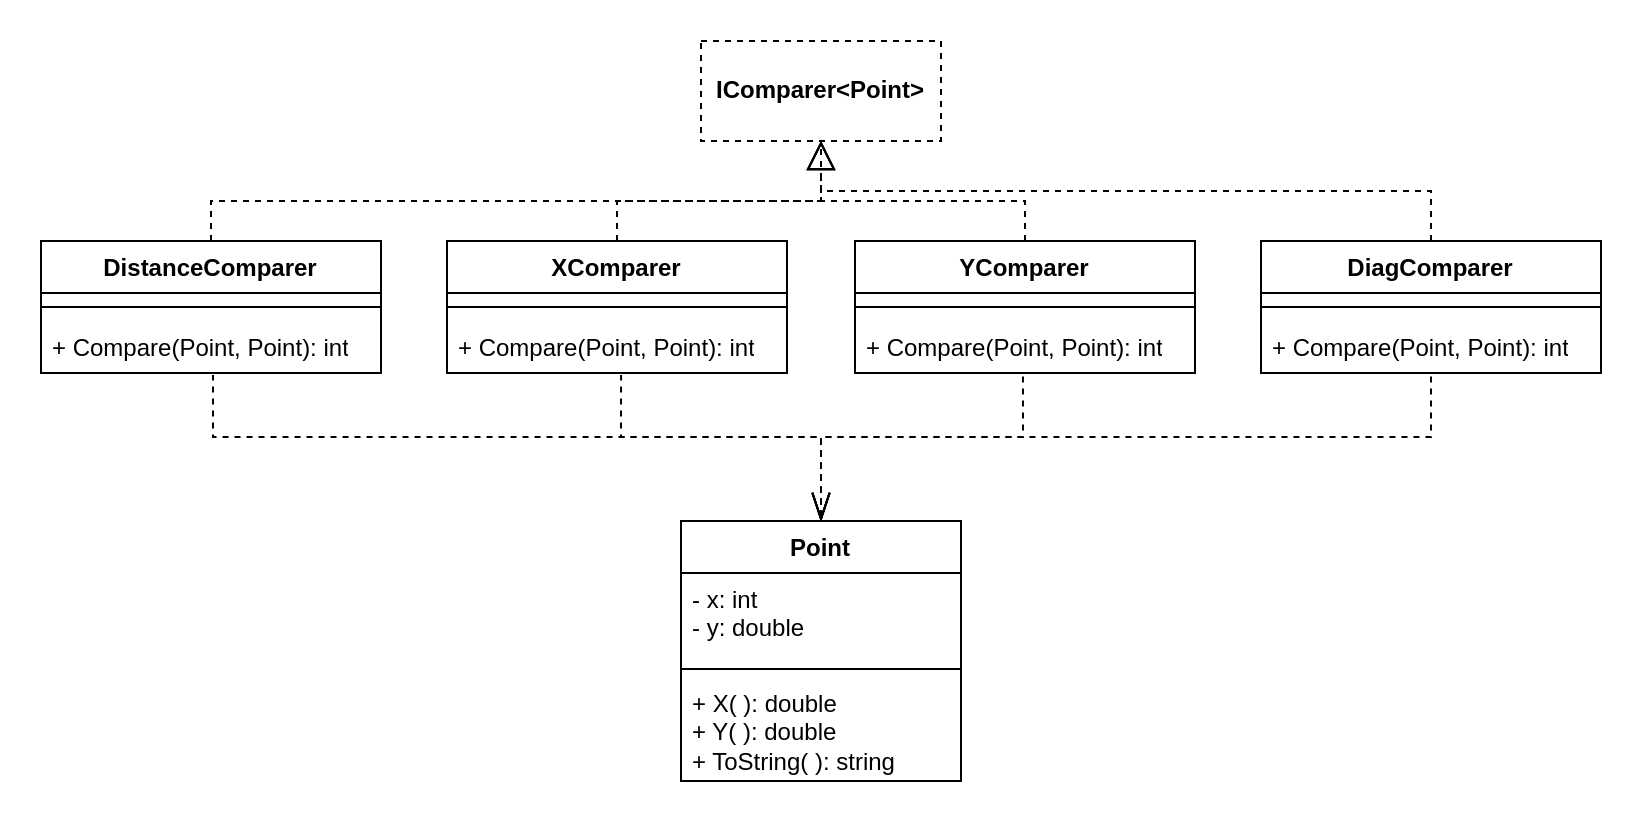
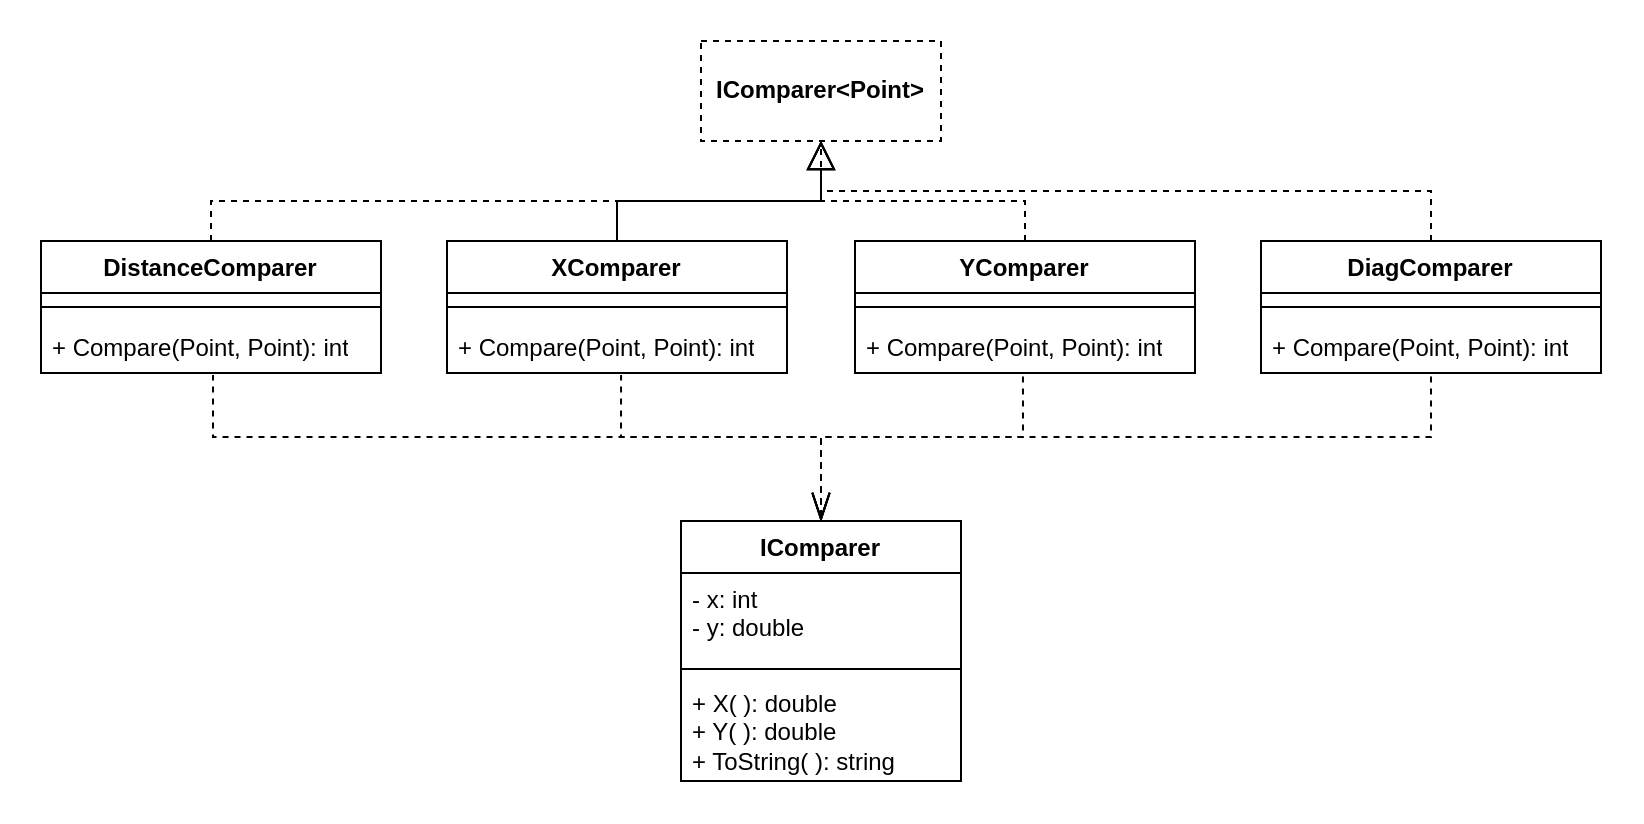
edge "XComparer" -> "IComparer<Point>": style dashed -> solid
node "Point": label "Point" -> "IComparer"
